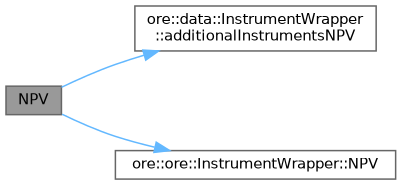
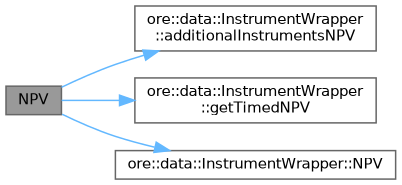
node "ore::data::InstrumentWrapper ::getTimedNPV": added
node "ore::ore::InstrumentWrapper::NPV": label "ore::ore::InstrumentWrapper::NPV" -> "ore::data::InstrumentWrapper::NPV"
